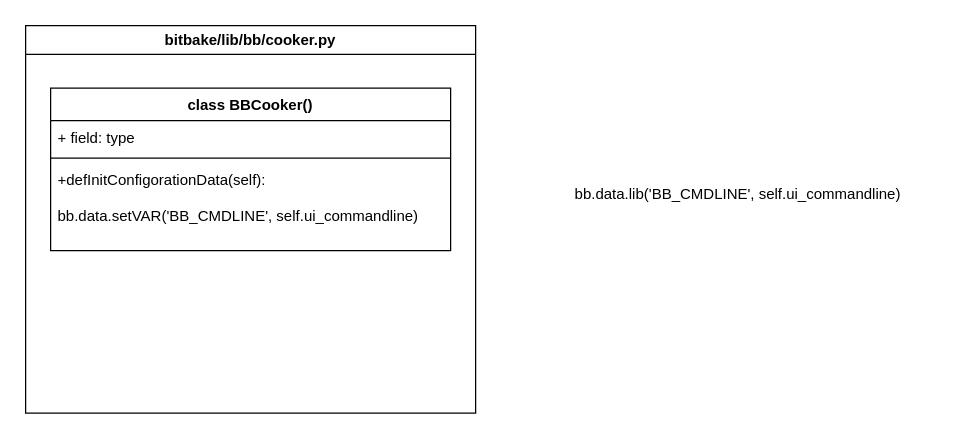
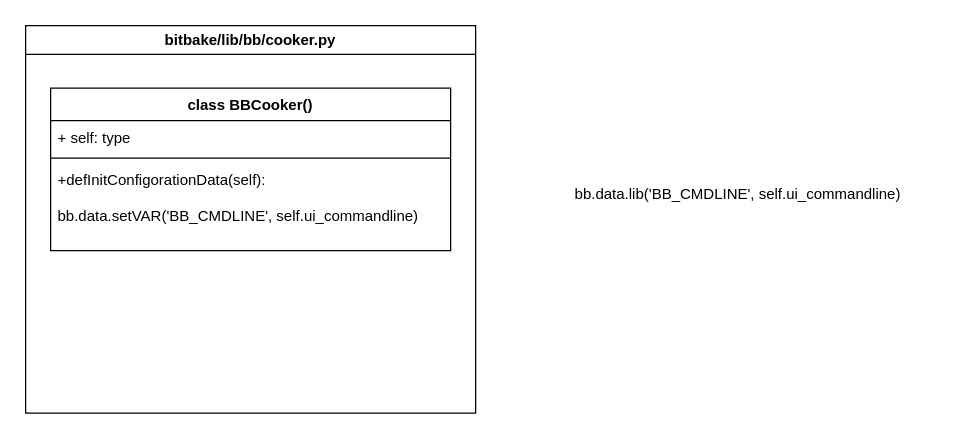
node "+ field: type": label "+ field: type" -> "+ self: type"
